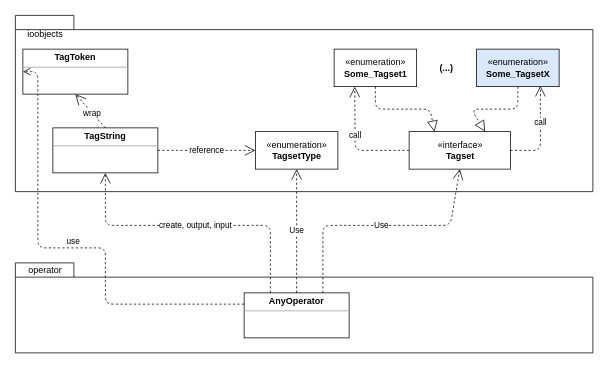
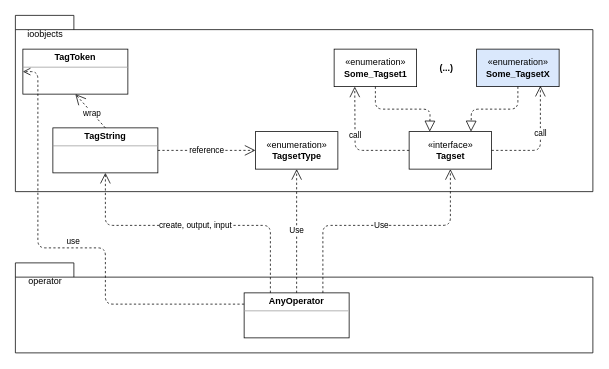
node "«interface» Tagset": size 101x38 -> 83x38
node "operator": moved (45, 270) -> (45, 282)
